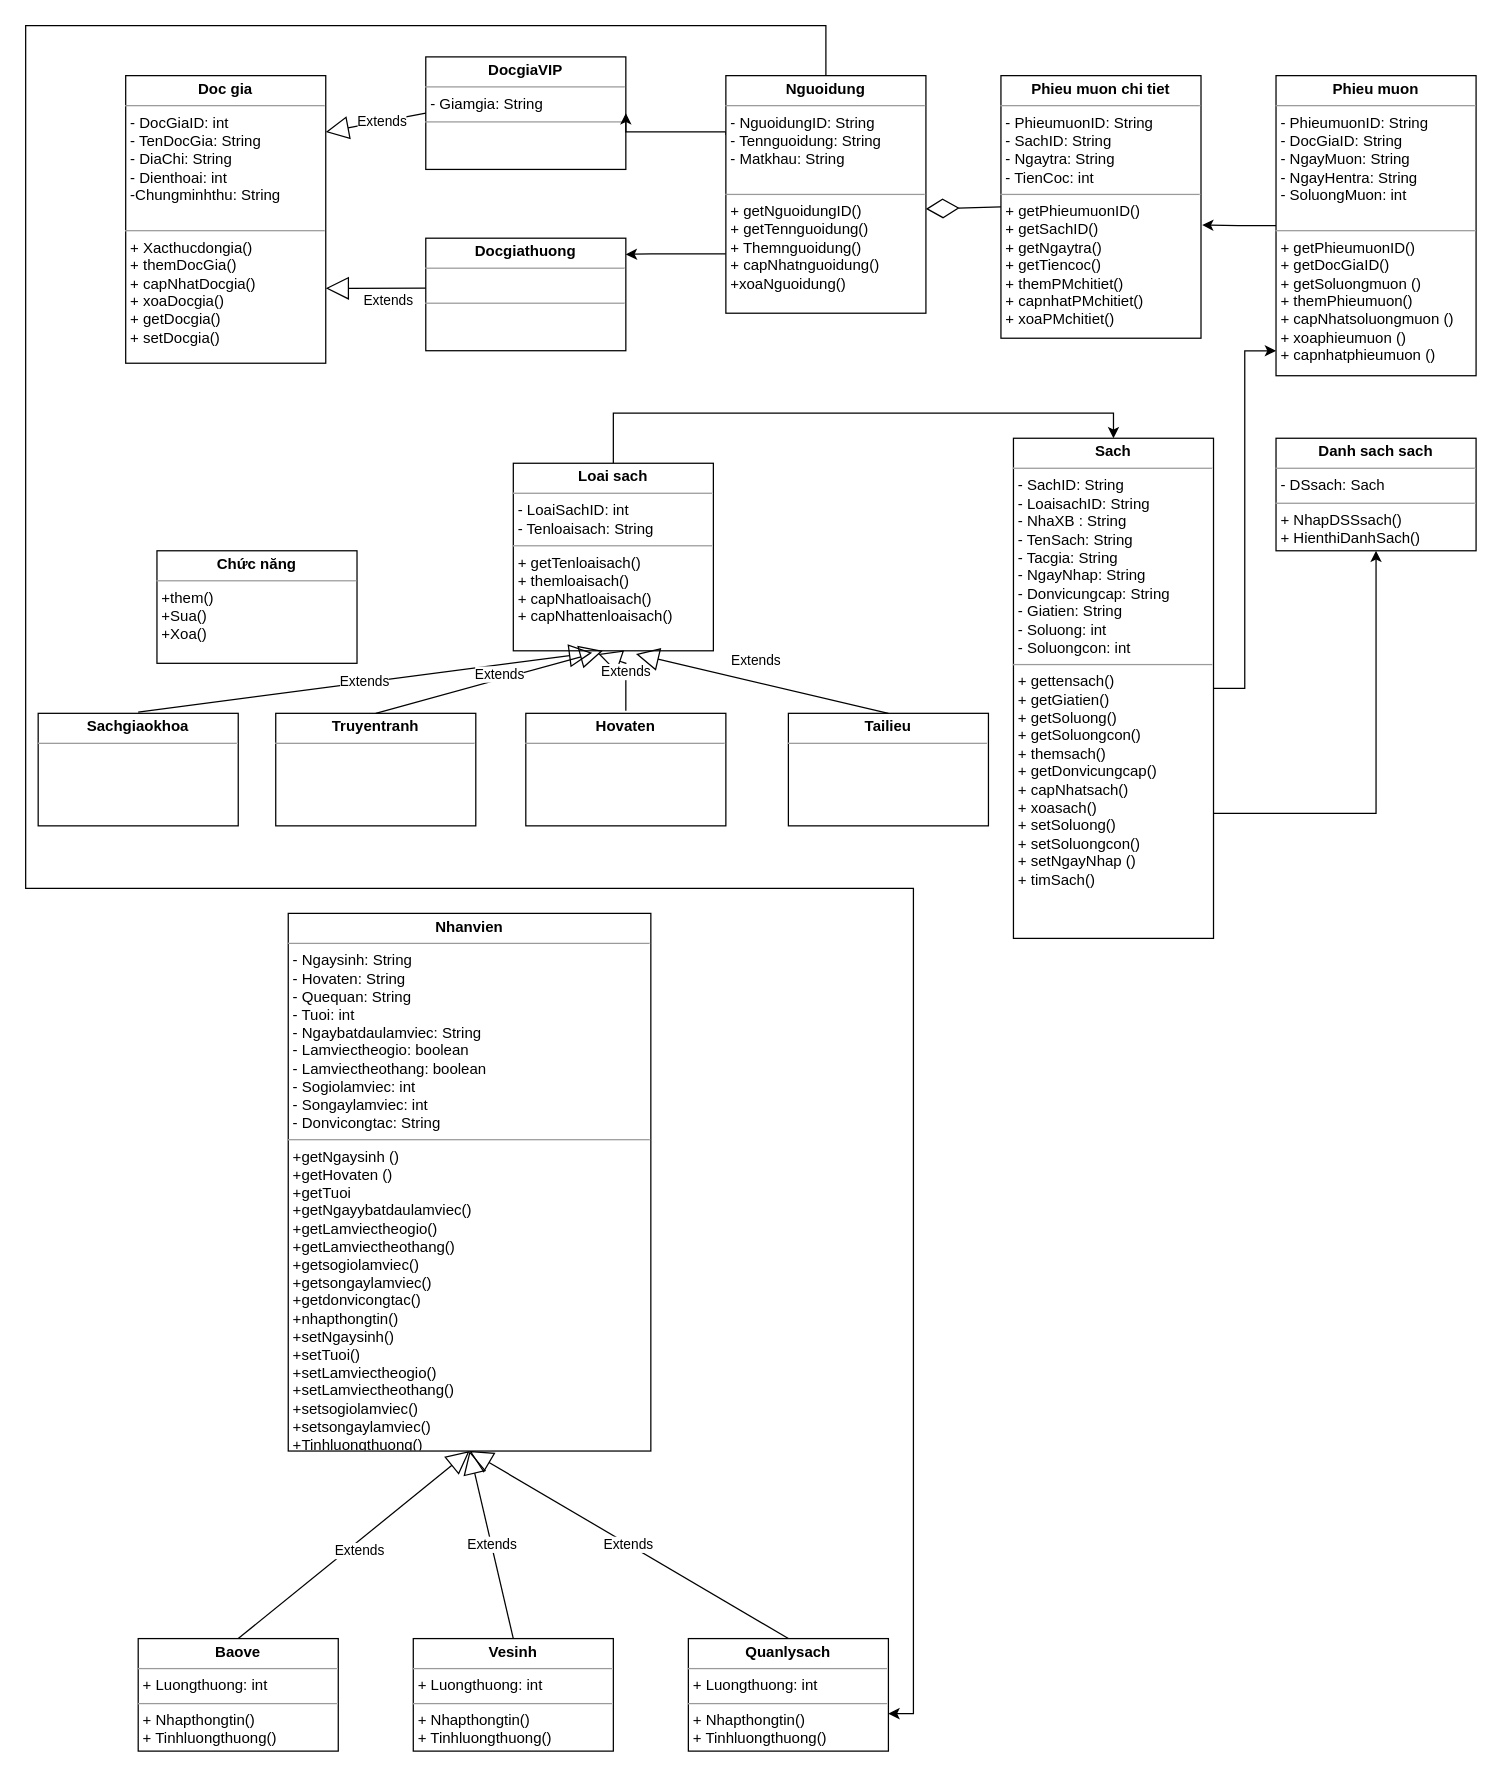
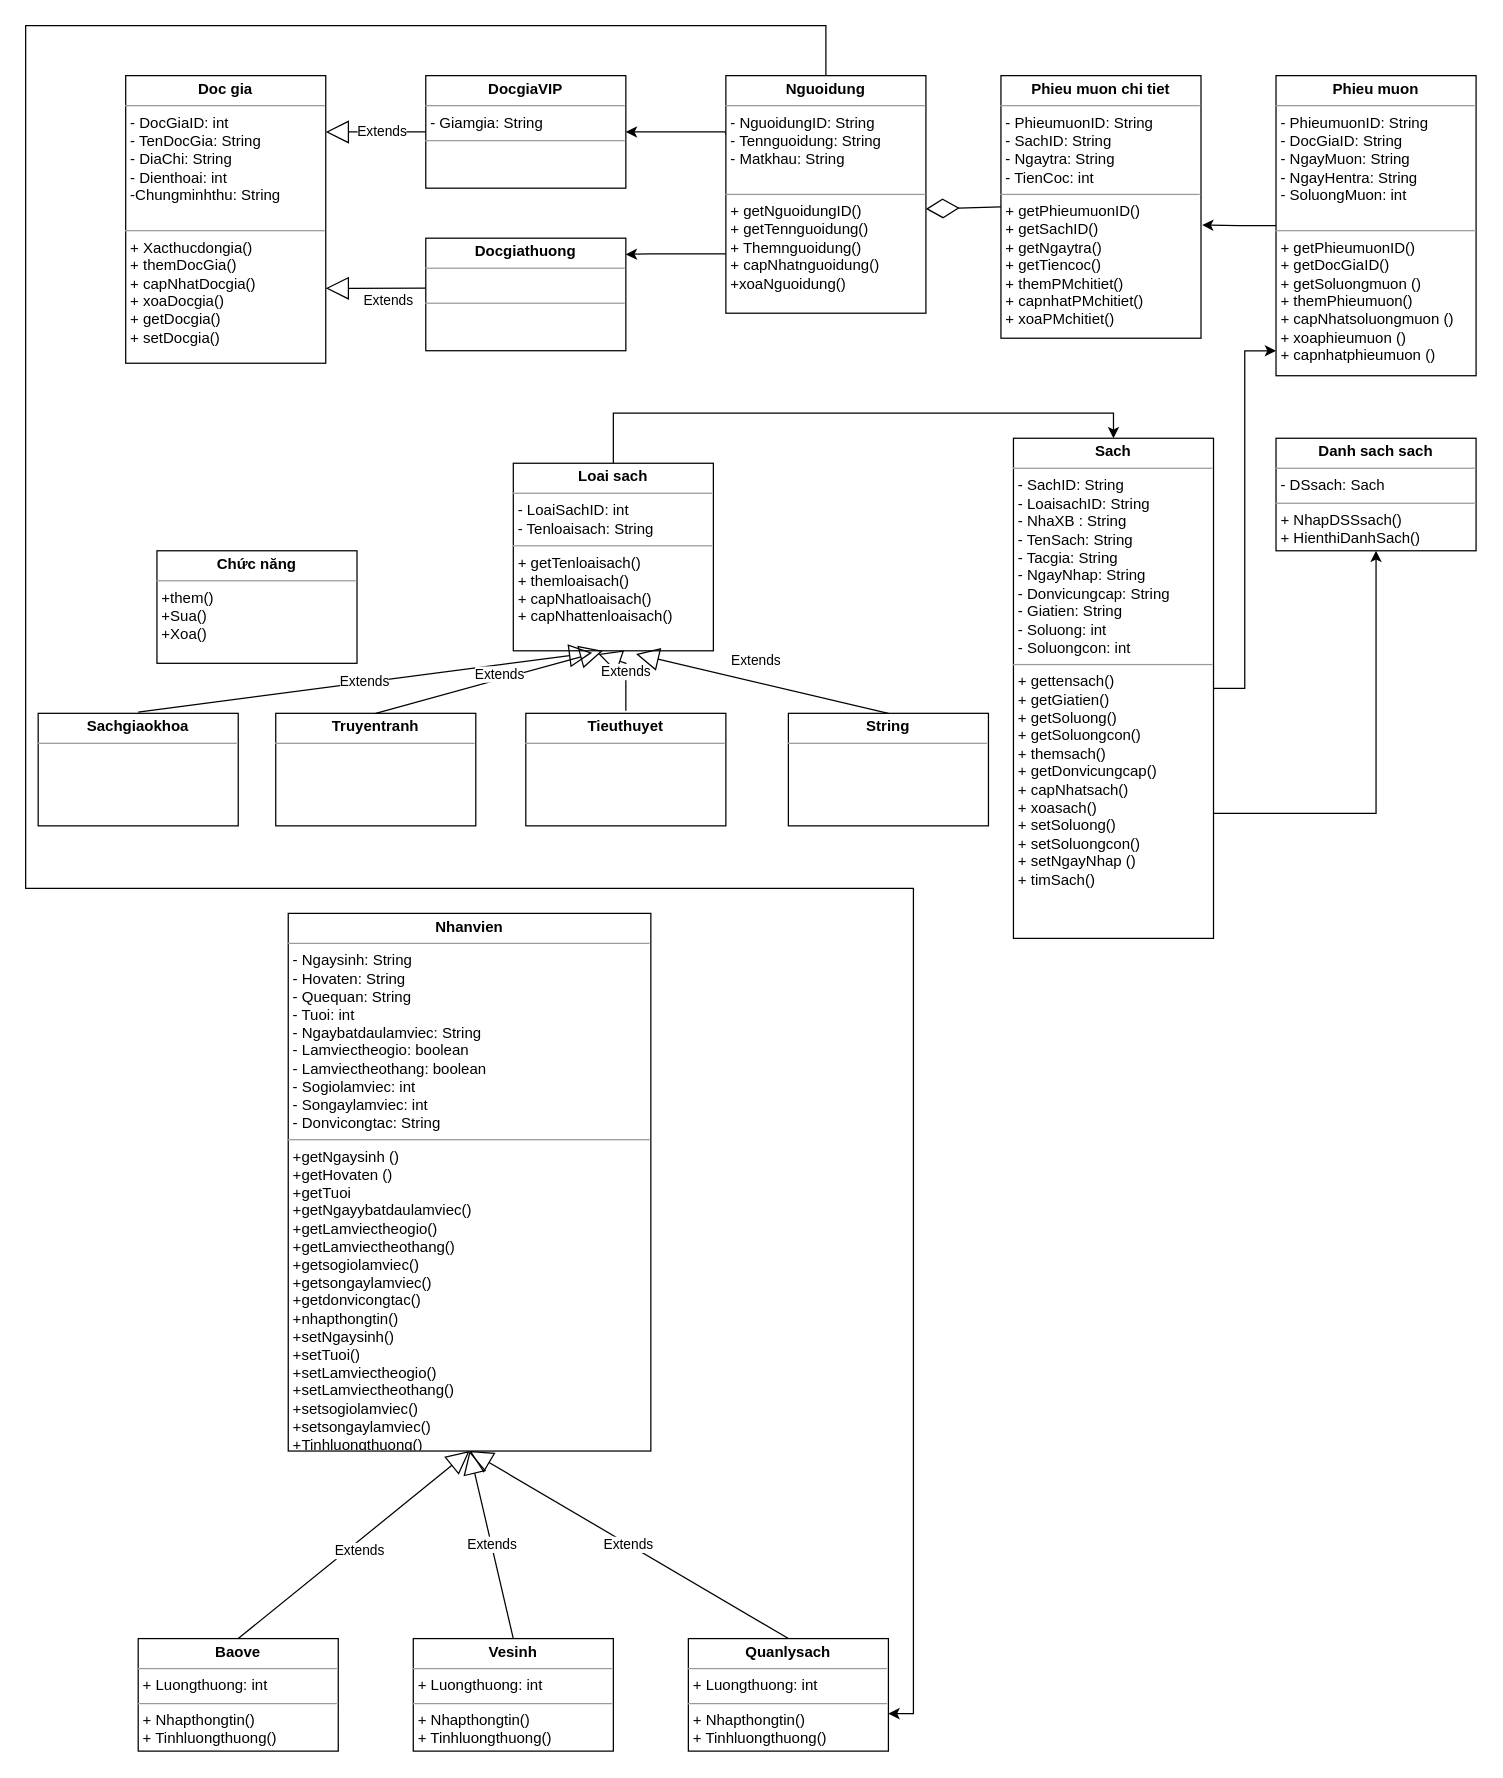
node "DocgiaVIP - Giamgia: String": moved (526, 113) -> (526, 132)
node "Hovaten": label "Hovaten" -> "Tieuthuyet"
node "Tailieu": label "Tailieu" -> "String"
